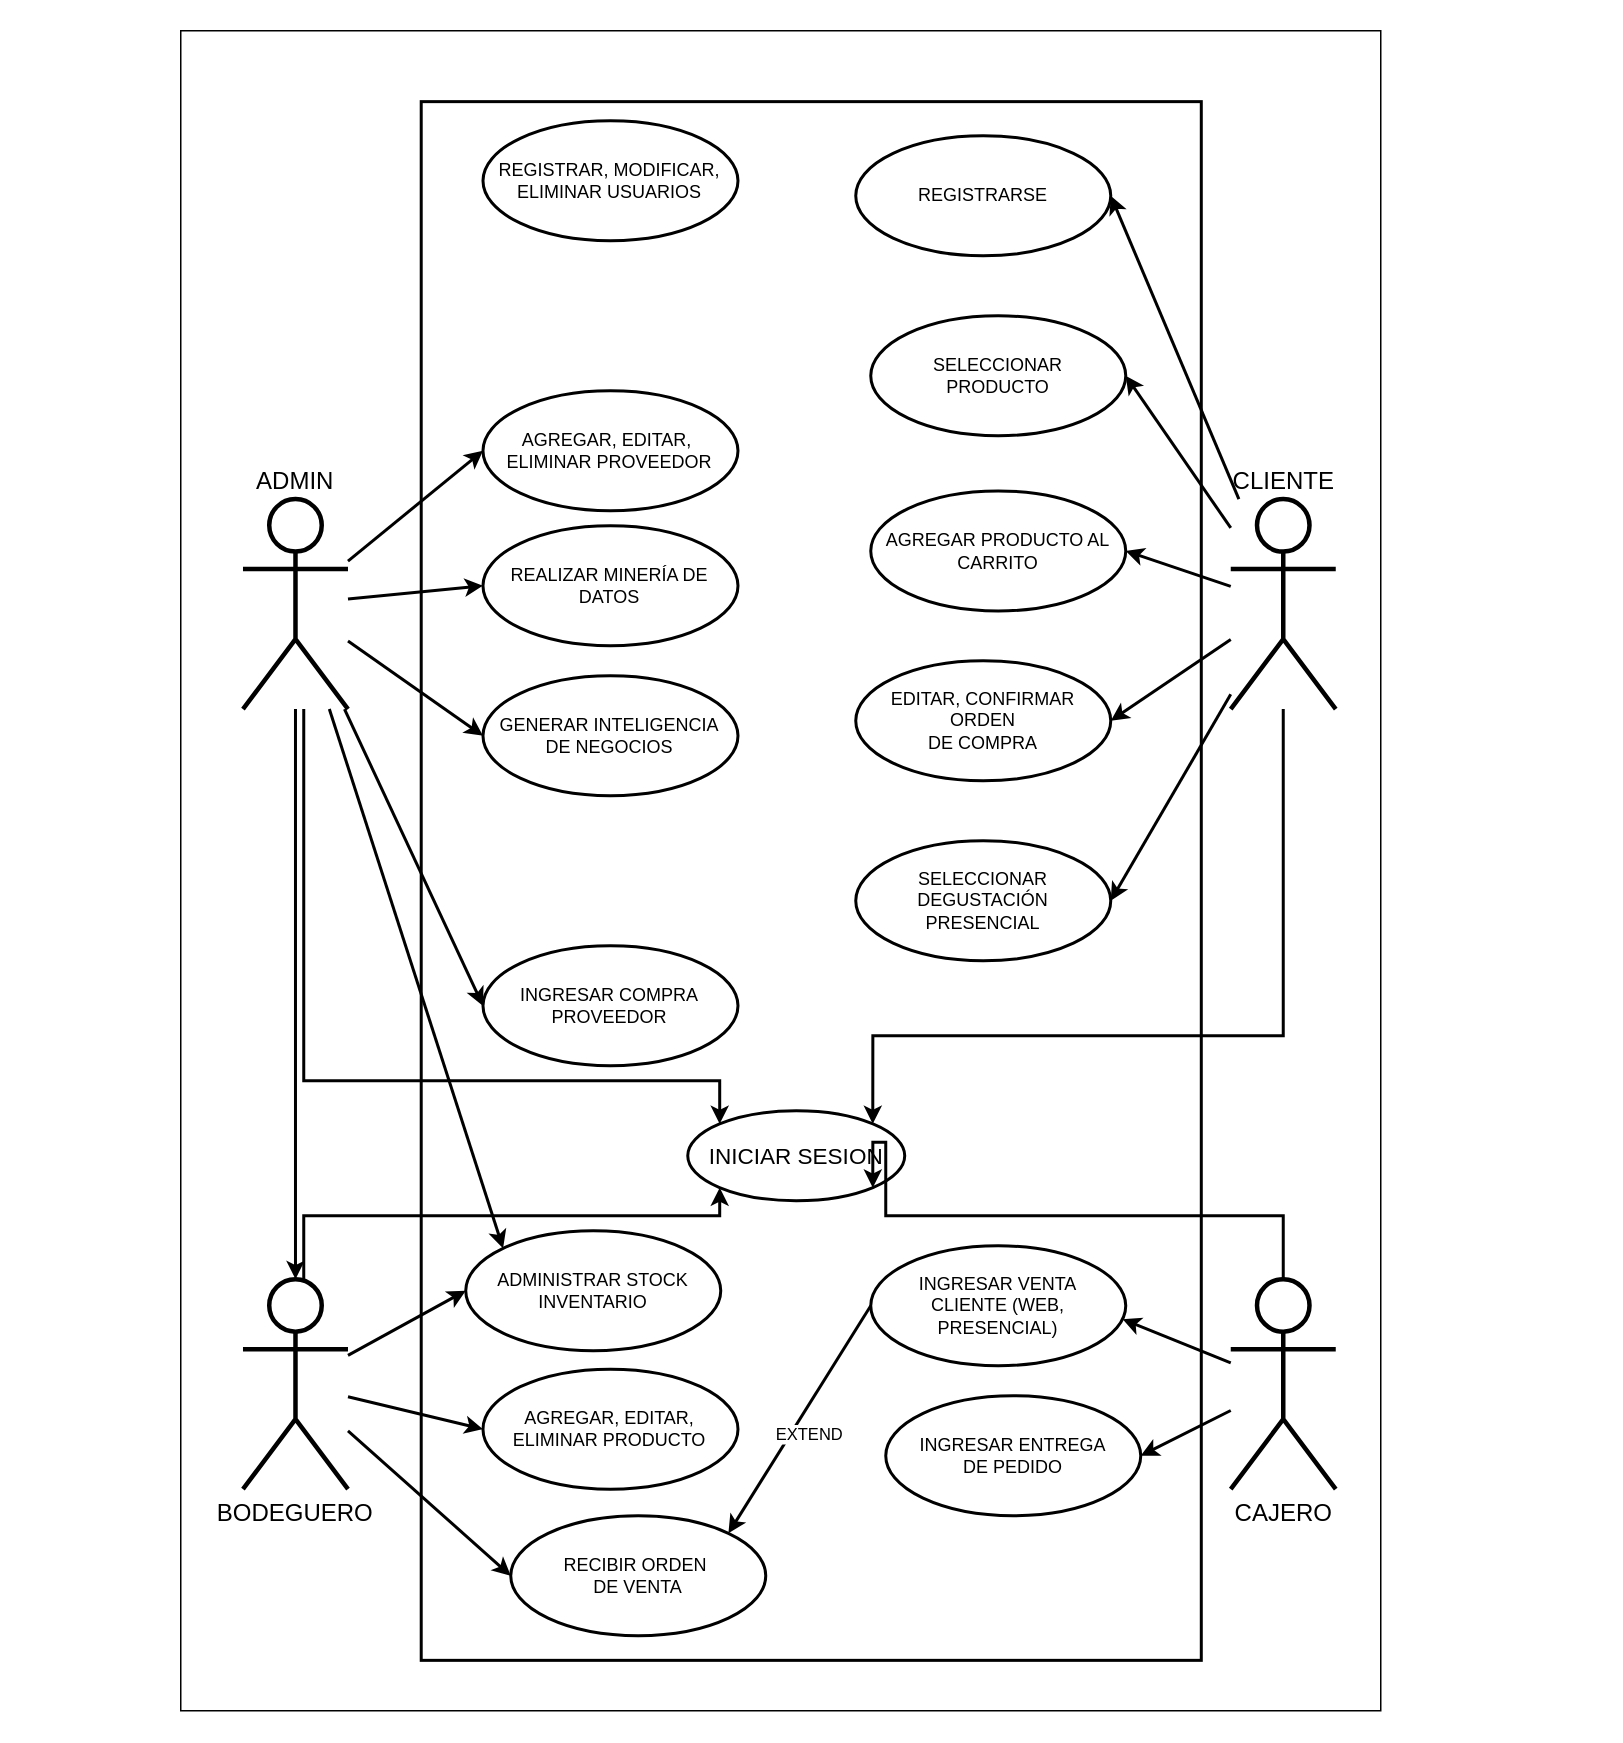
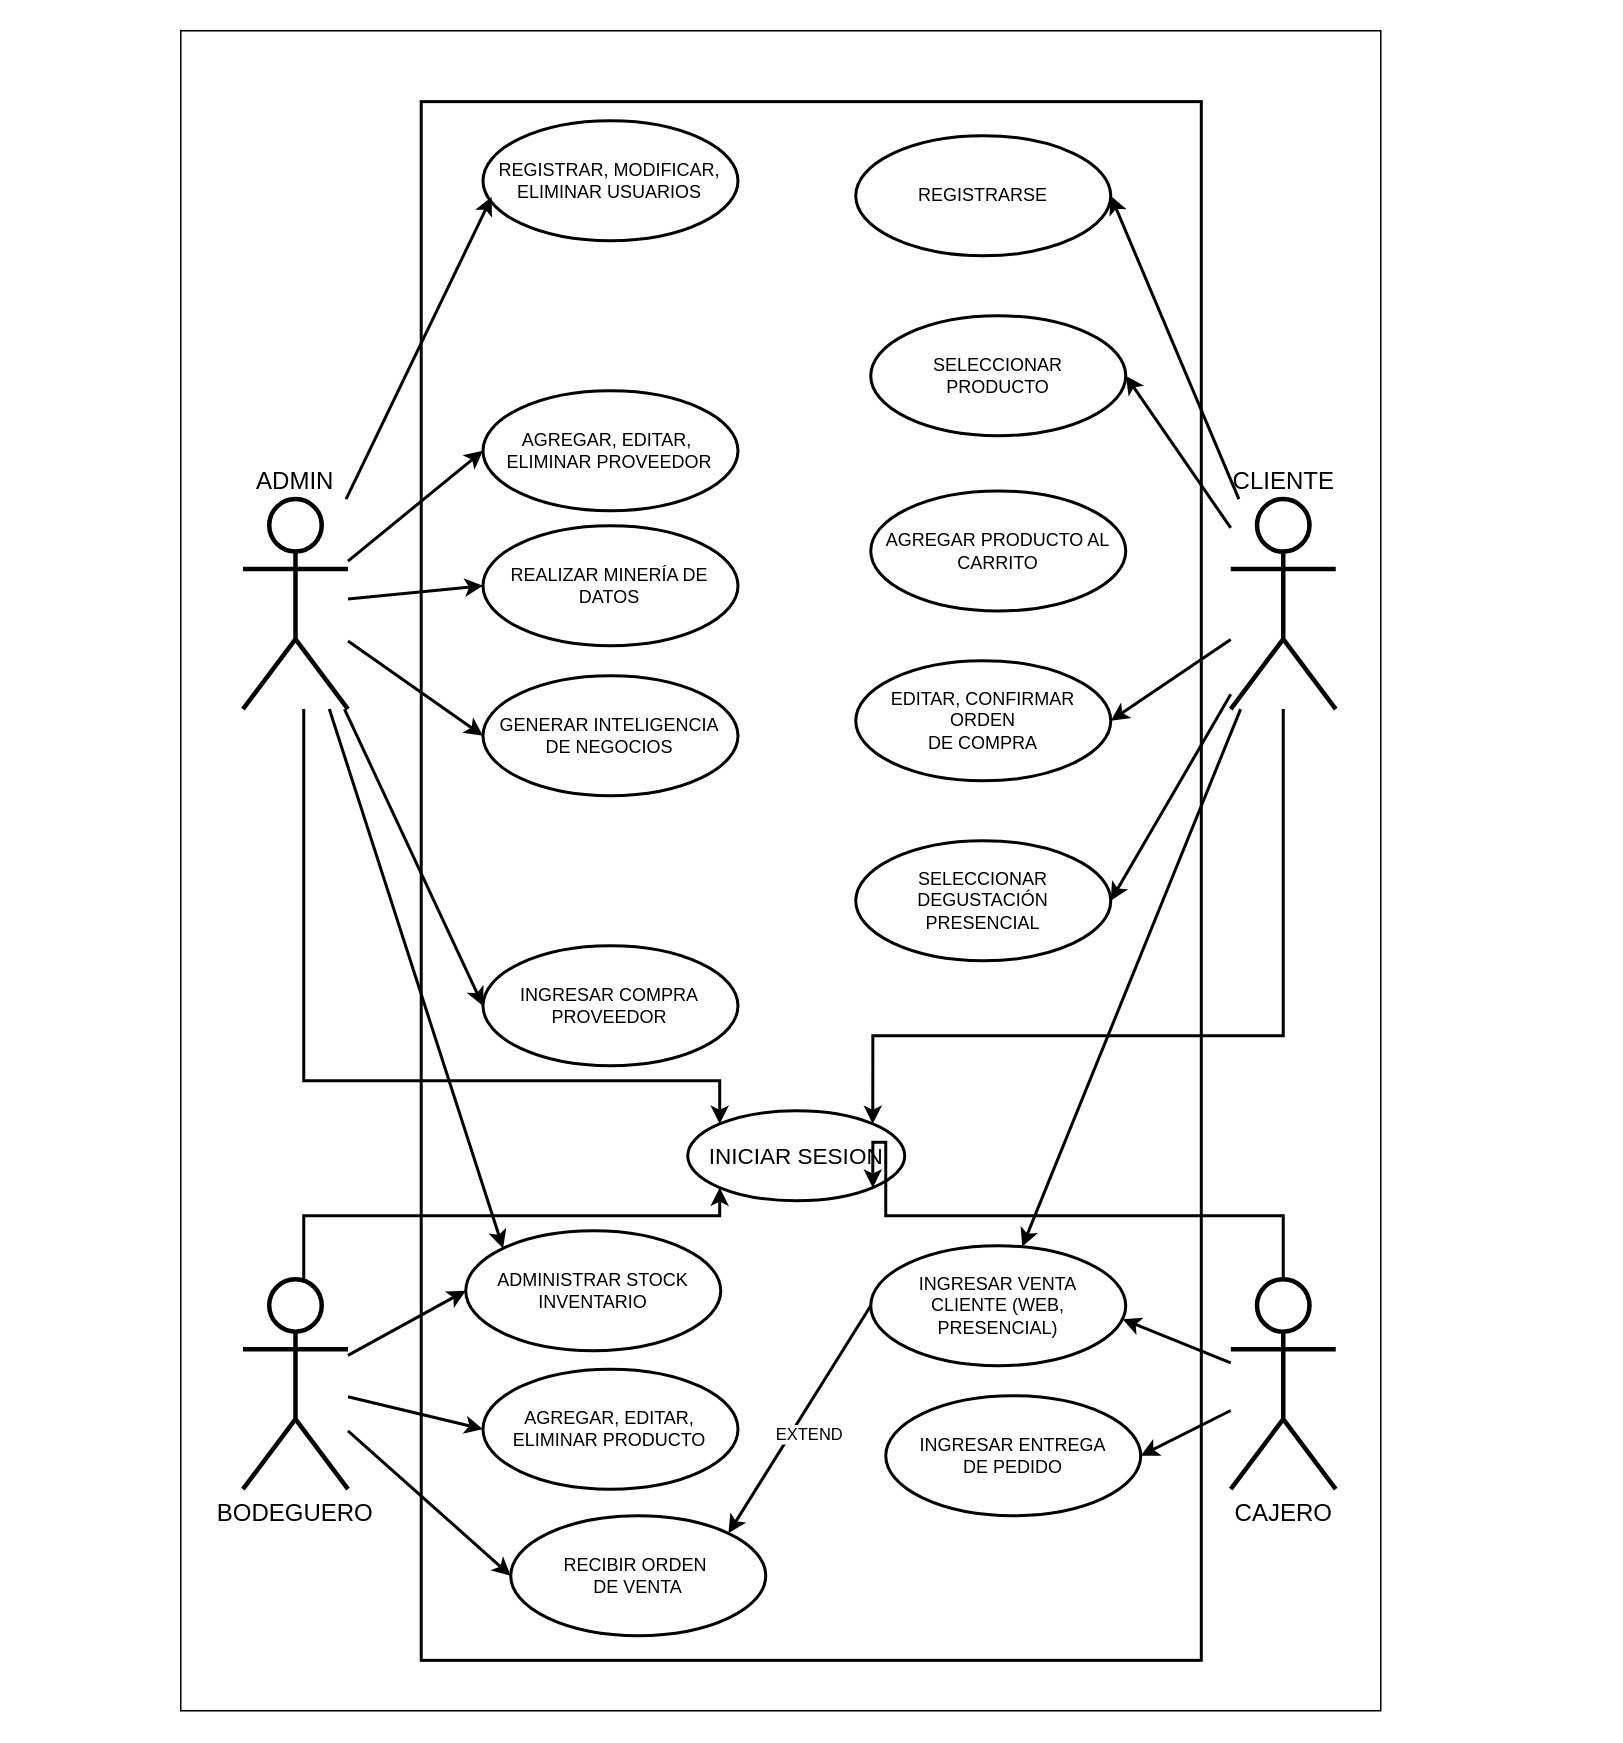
edge "CLIENTE" -> "AGREGAR PRODUCTO AL CARRITO": now "CLIENTE" -> "INGRESAR VENTA CLIENTE (WEB, PRESENCIAL)"
edge "ADMIN" -> "BODEGUERO": now "ADMIN" -> "REGISTRAR, MODIFICAR, ELIMINAR USUARIOS"
